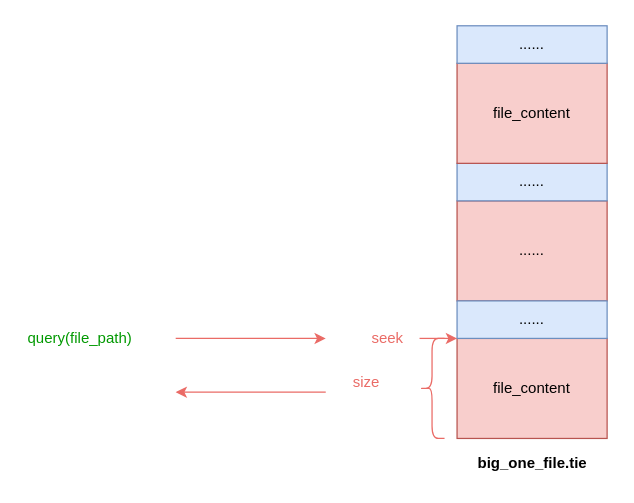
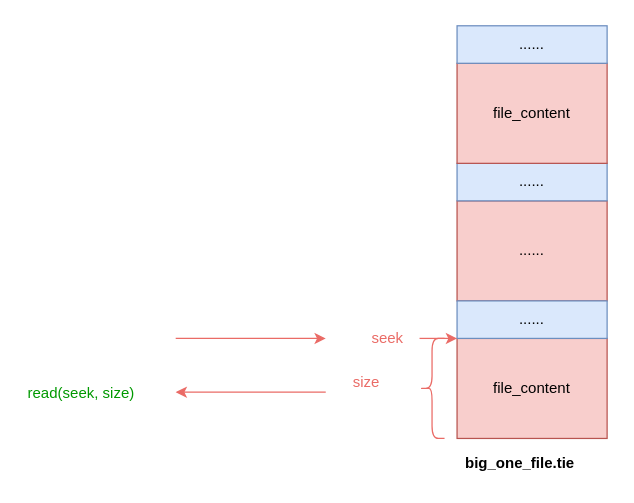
node "query(file_path)": removed
node "read(seek, size)": added
node "big_one_file.tie": moved (532, 463) -> (519, 463)
